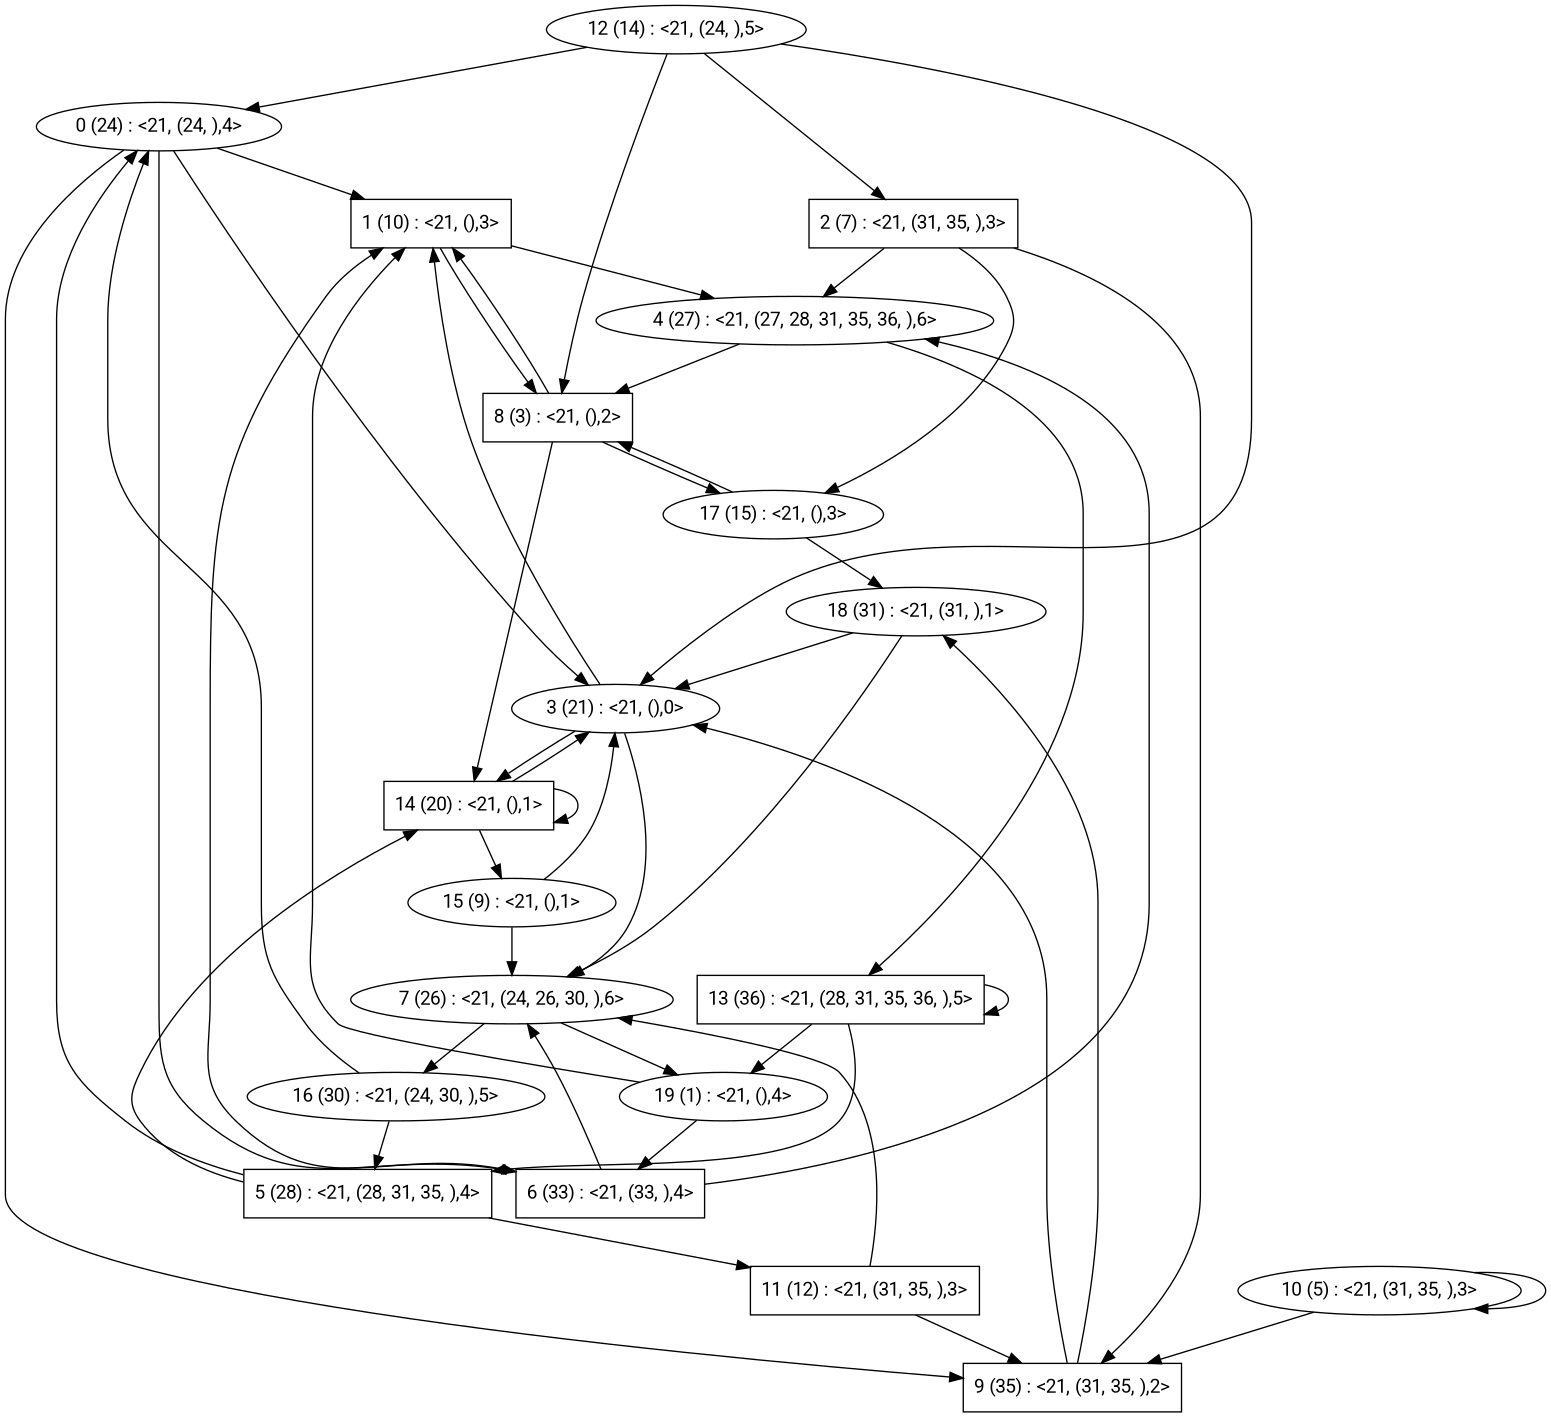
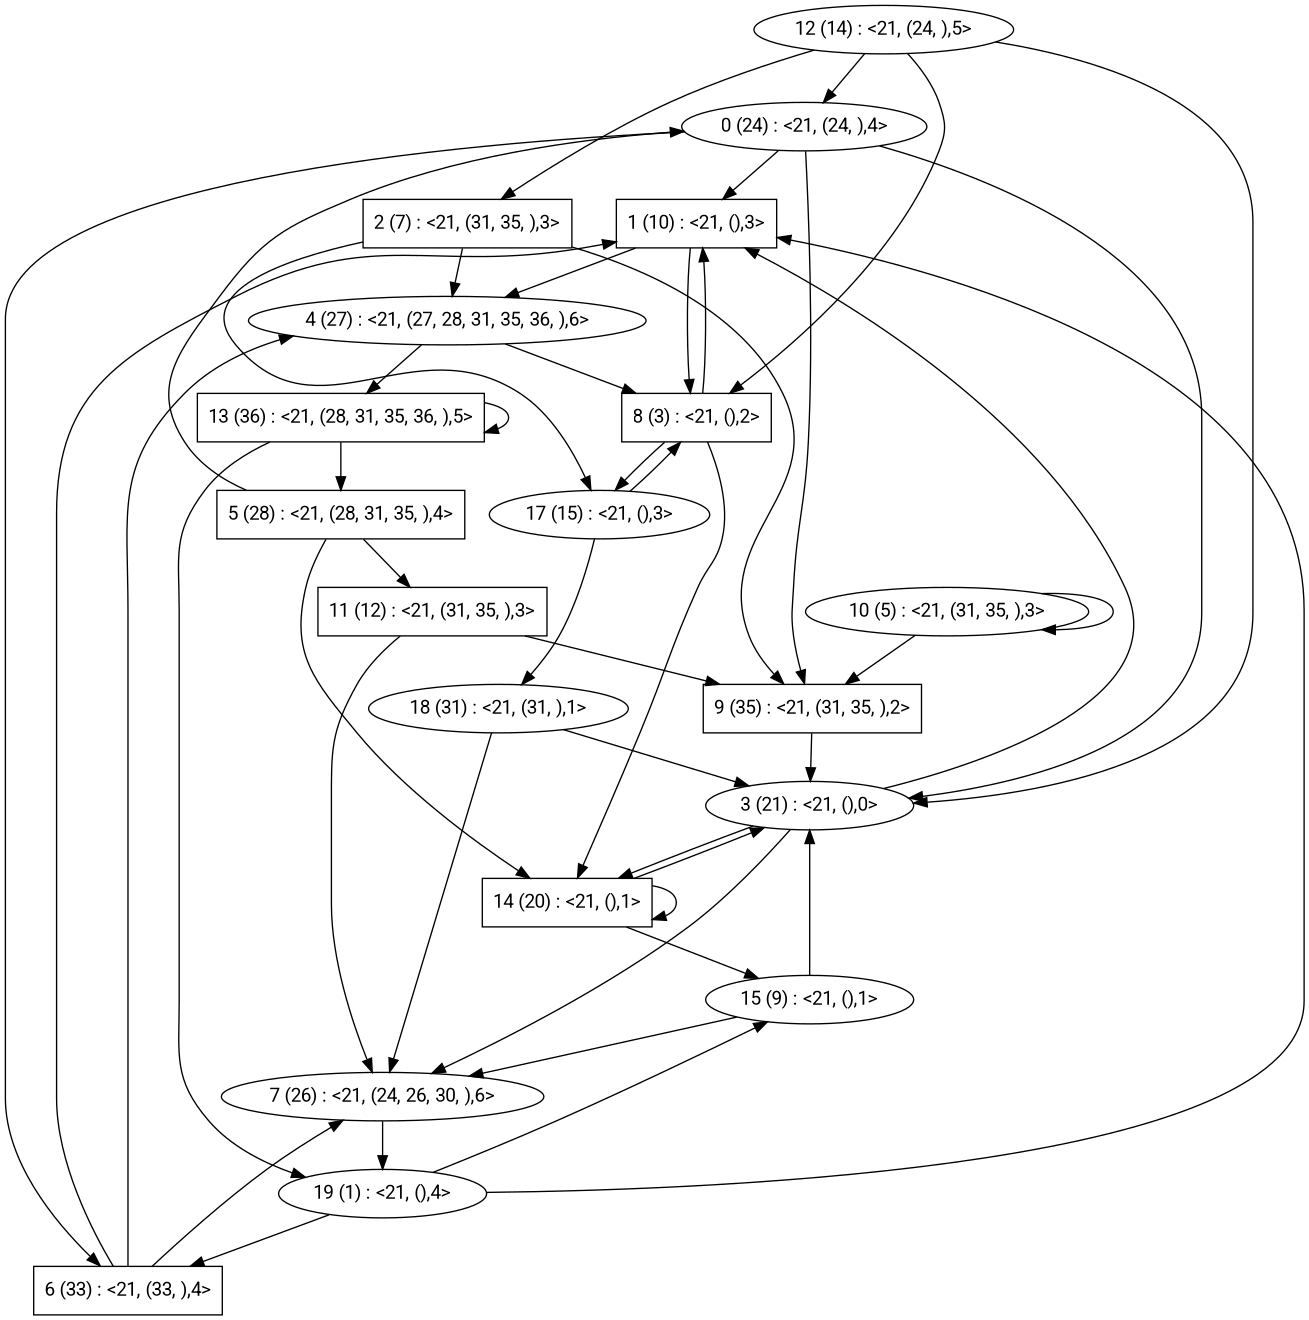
edge "9 (35) : <21, (31, 35, ),2>" -> "18 (31) : <21, (31, ),1>": removed
node "16 (30) : <21, (24, 30, ),5>": removed
edge "19 (1) : <21, (),4>" -> "15 (9) : <21, (),1>": added
